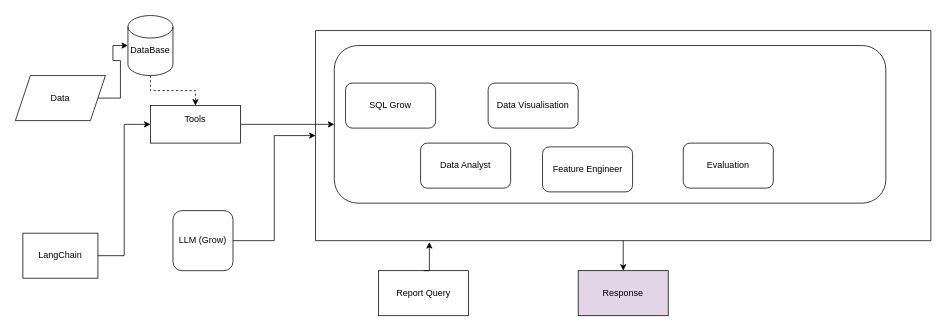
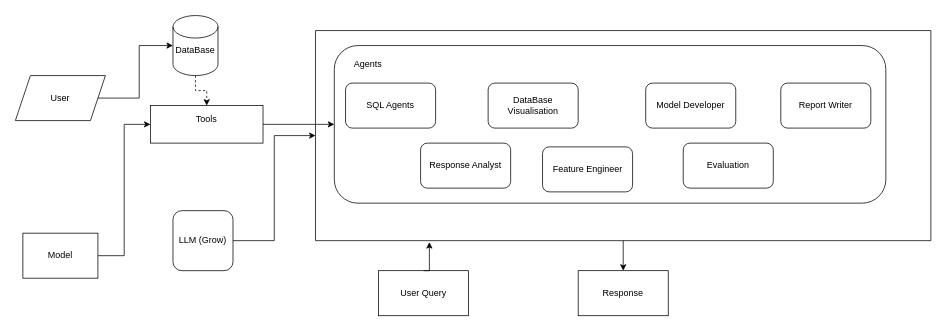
node "DataBase": moved (150, 45) -> (195, 45)
node "Agents": added
node "Data": label "Data" -> "User"
node "SQL Grow": label "SQL Grow" -> "SQL Agents"
node "Data Visualisation": label "Data Visualisation" -> "DataBase Visualisation"
node "Model Developer": added
node "Report Writer": added
node "Tools": size 90x38 -> 113x38
node "Data Analyst": label "Data Analyst" -> "Response Analyst"
node "LangChain": label "LangChain" -> "Model"
node "Report Query": label "Report Query" -> "User Query"
node "Response": fillcolor #e1d5e7 -> #ffffff
